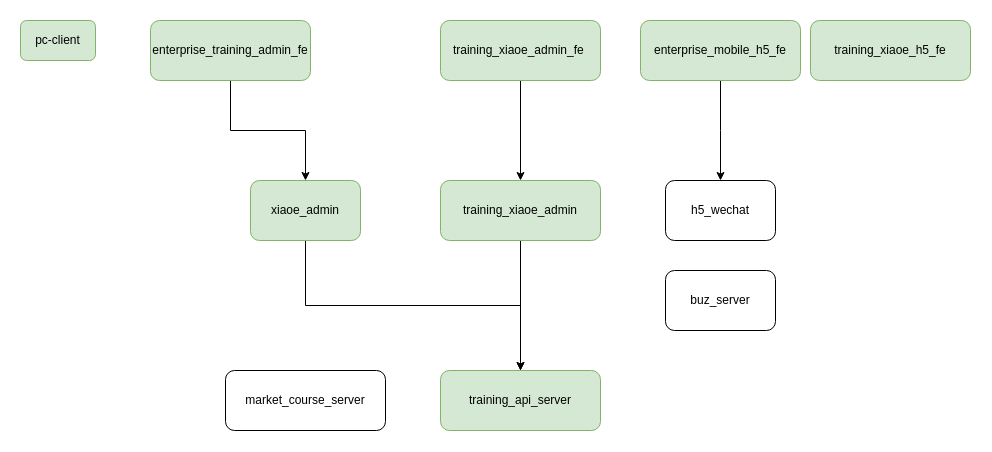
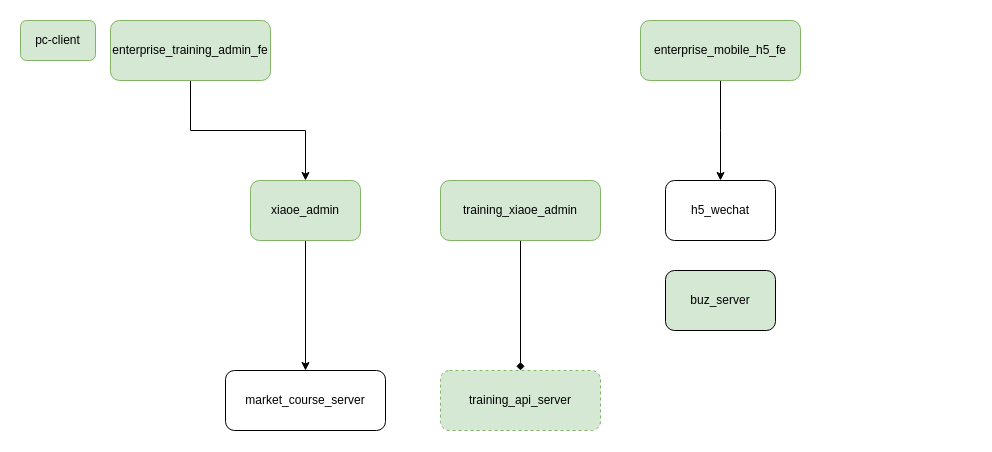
node "enterprise_training_admin_fe": moved (231, 51) -> (191, 51)
node "training_xiaoe_admin_fe": removed
node "training_xiaoe_h5_fe": removed
edge "training_xiaoe_admin_fe" -> "training_xiaoe_admin": removed
node "buz_server": fillcolor #ffffff -> #d5e8d4
edge "training_xiaoe_admin" -> "training_api_server": arrowhead classic -> diamond
edge "xiaoe_admin" -> "training_api_server": now "xiaoe_admin" -> "market_course_server"
node "training_api_server": style solid -> dashed
